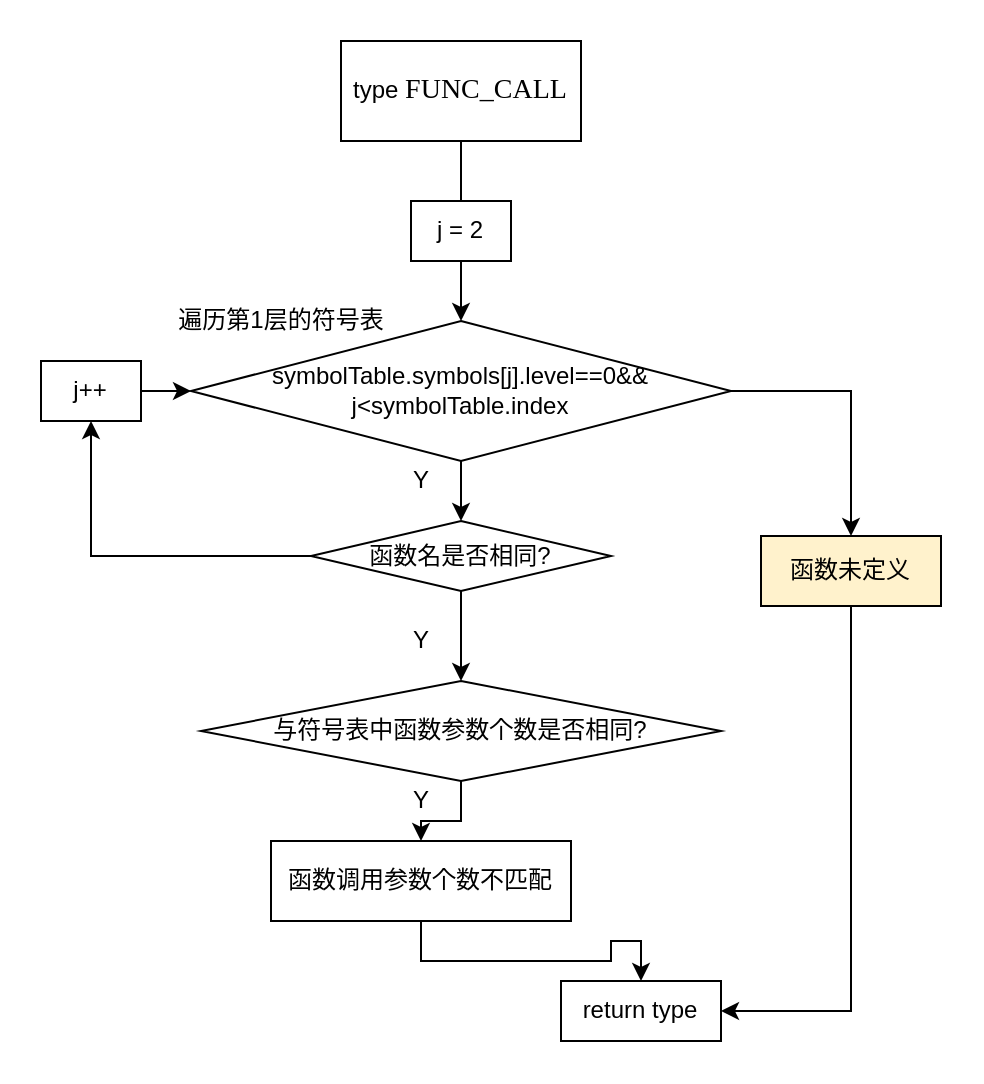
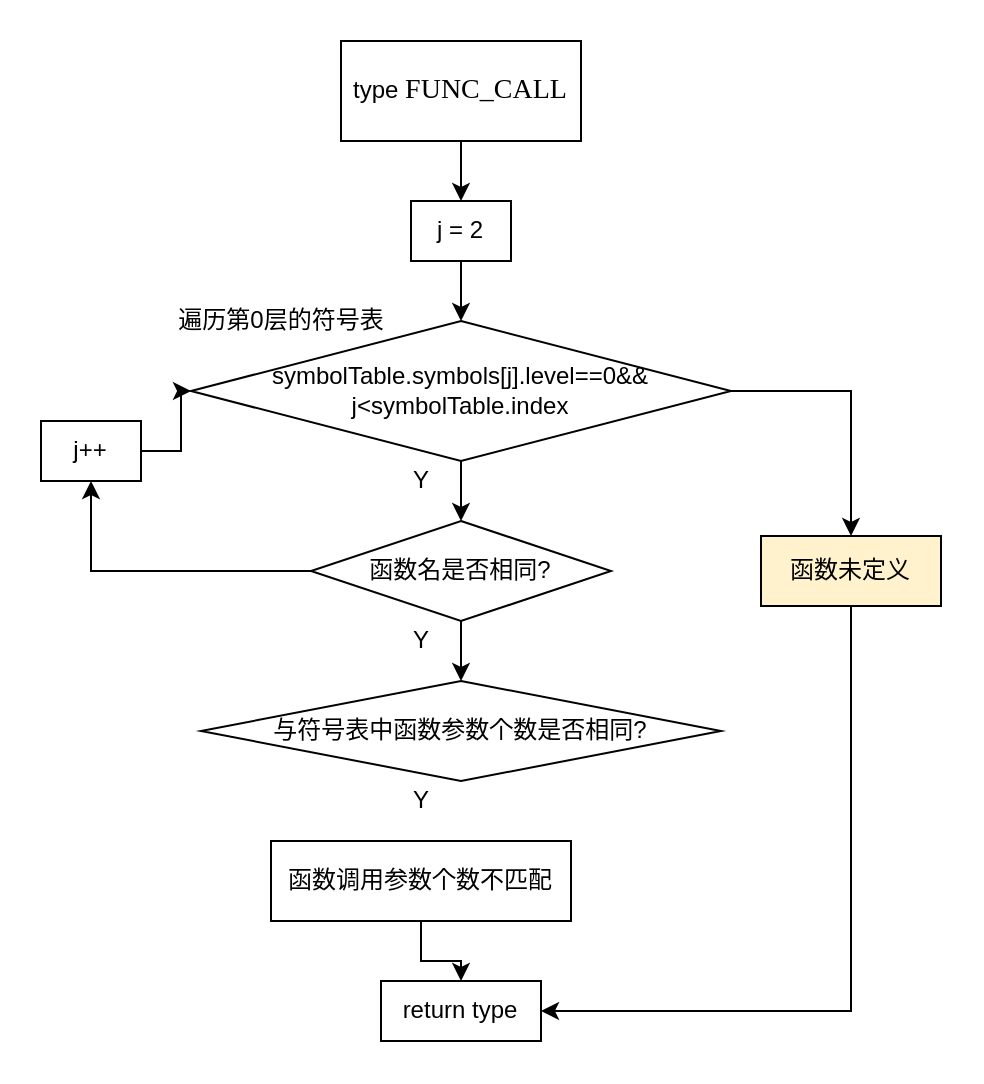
edge "type FUNC_CALL" -- "j = 2": arrowhead none -> classic
node "遍历第1层的符号表": label "遍历第1层的符号表" -> "遍历第0层的符号表"
node "j++": moved (91, 391) -> (91, 451)
node "函数名是否相同?": size 300x70 -> 300x100
edge "与符号表中函数参数个数是否相同?" -> "函数调用参数个数不匹配": removed
node "return type": moved (641, 1011) -> (461, 1011)
